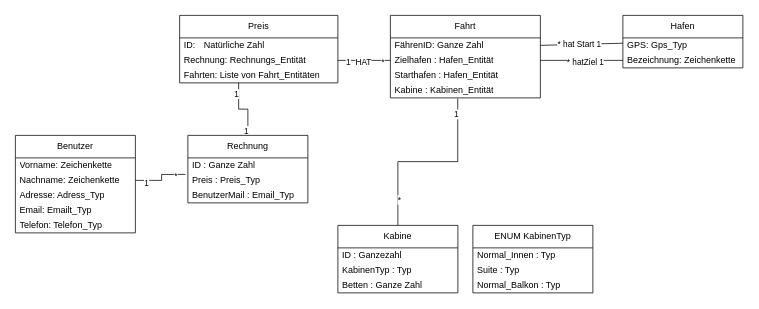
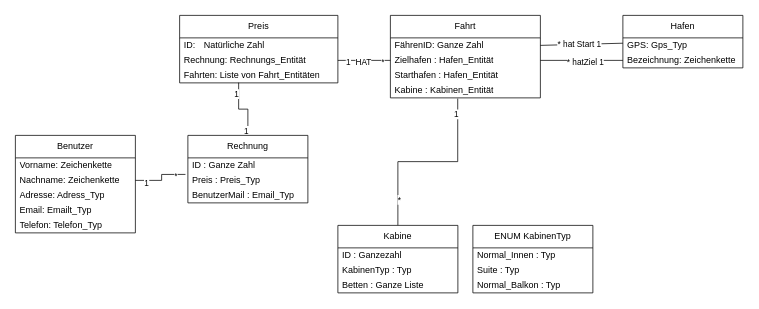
node "Betten : Ganze Zahl": label "Betten : Ganze Zahl" -> "Betten : Ganze Liste"
